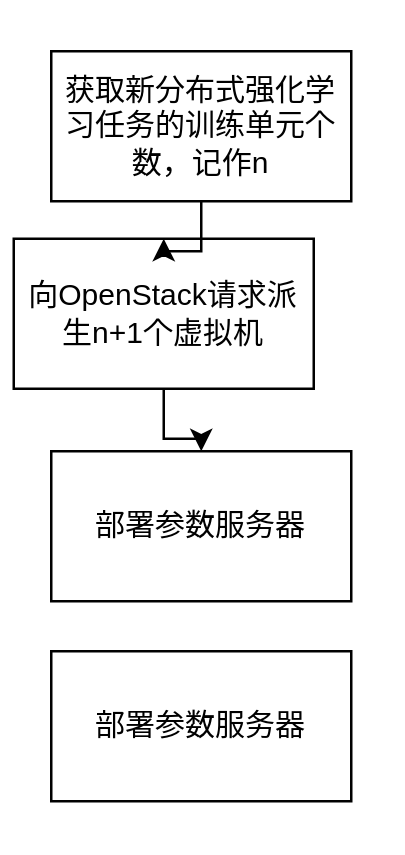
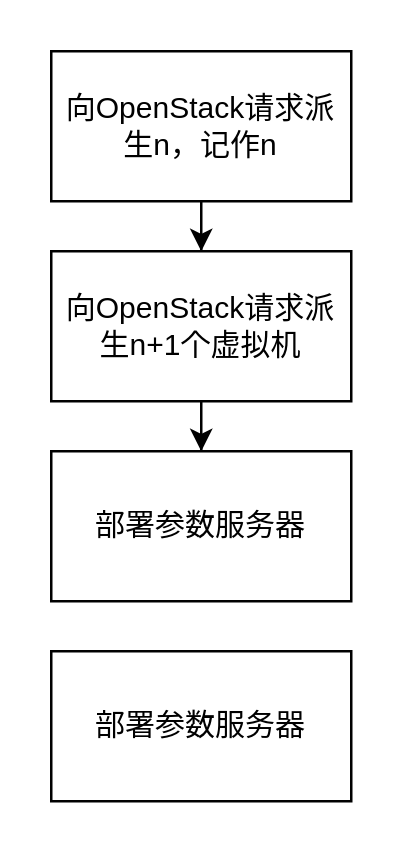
node "获取新分布式强化学习任务的训练单元个数，记作n": label "获取新分布式强化学习任务的训练单元个数，记作n" -> "向OpenStack请求派生n，记作n"
node "向OpenStack请求派生n+1个虚拟机": moved (164, 314) -> (201, 326)
